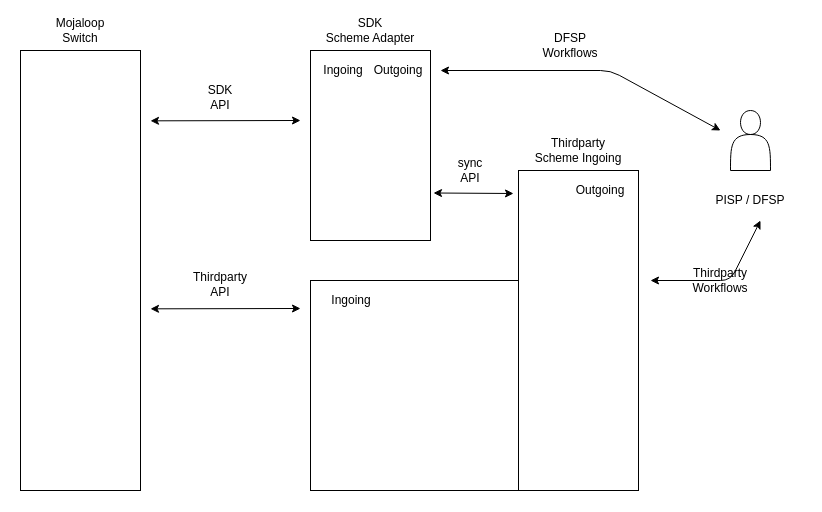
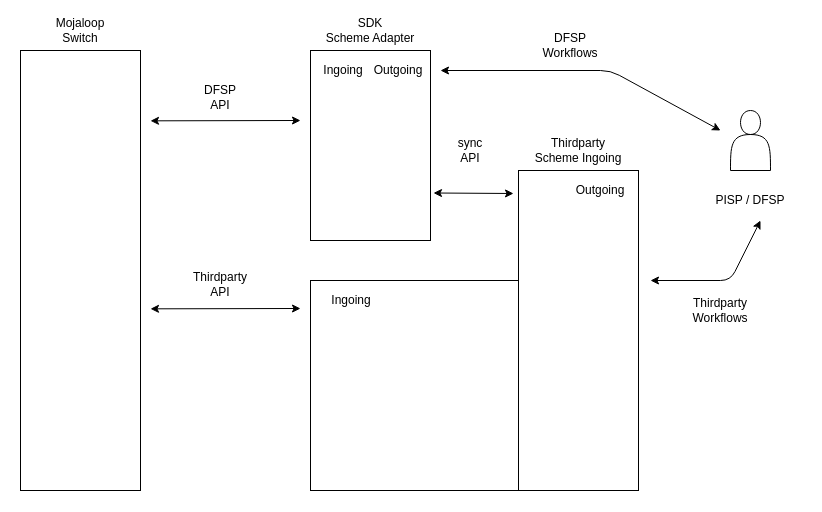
node "SDK API": label "SDK API" -> "DFSP API"
node "sync API": moved (471, 171) -> (471, 151)
node "Thirdparty Workflows": moved (721, 281) -> (721, 311)
